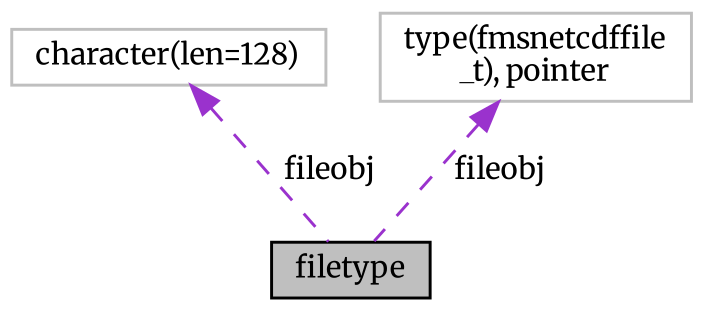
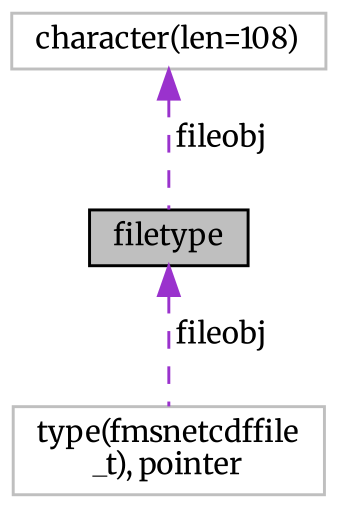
node "character(len=128)": label "character(len=128)" -> "character(len=108)"
edge "filetype" -> "type(fmsnetcdffile _t), pointer": reversed
